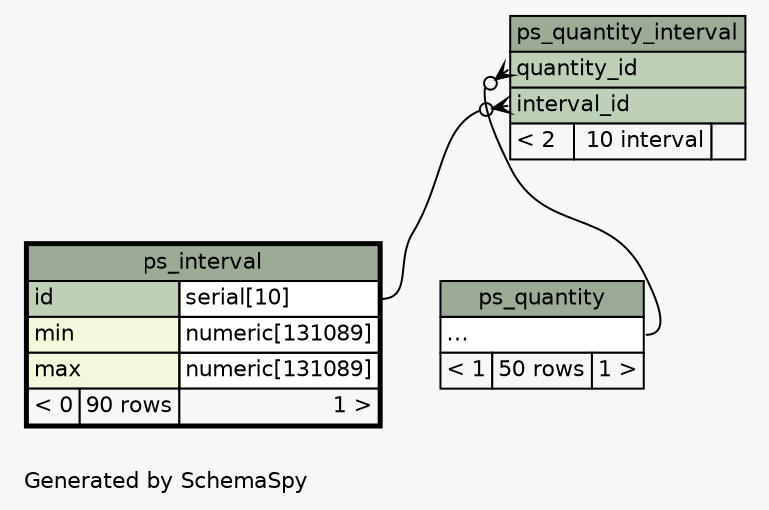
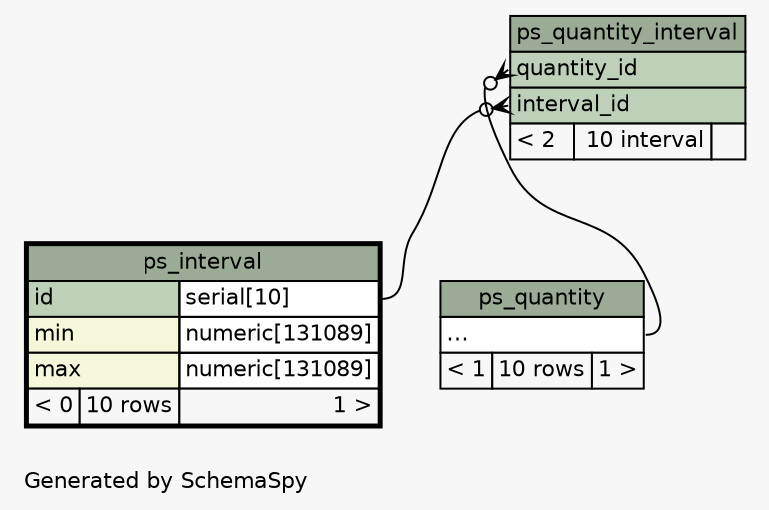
node "ps_quantity": text "50 rows" -> "10 rows"
node "ps_interval": text "90 rows" -> "10 rows"
